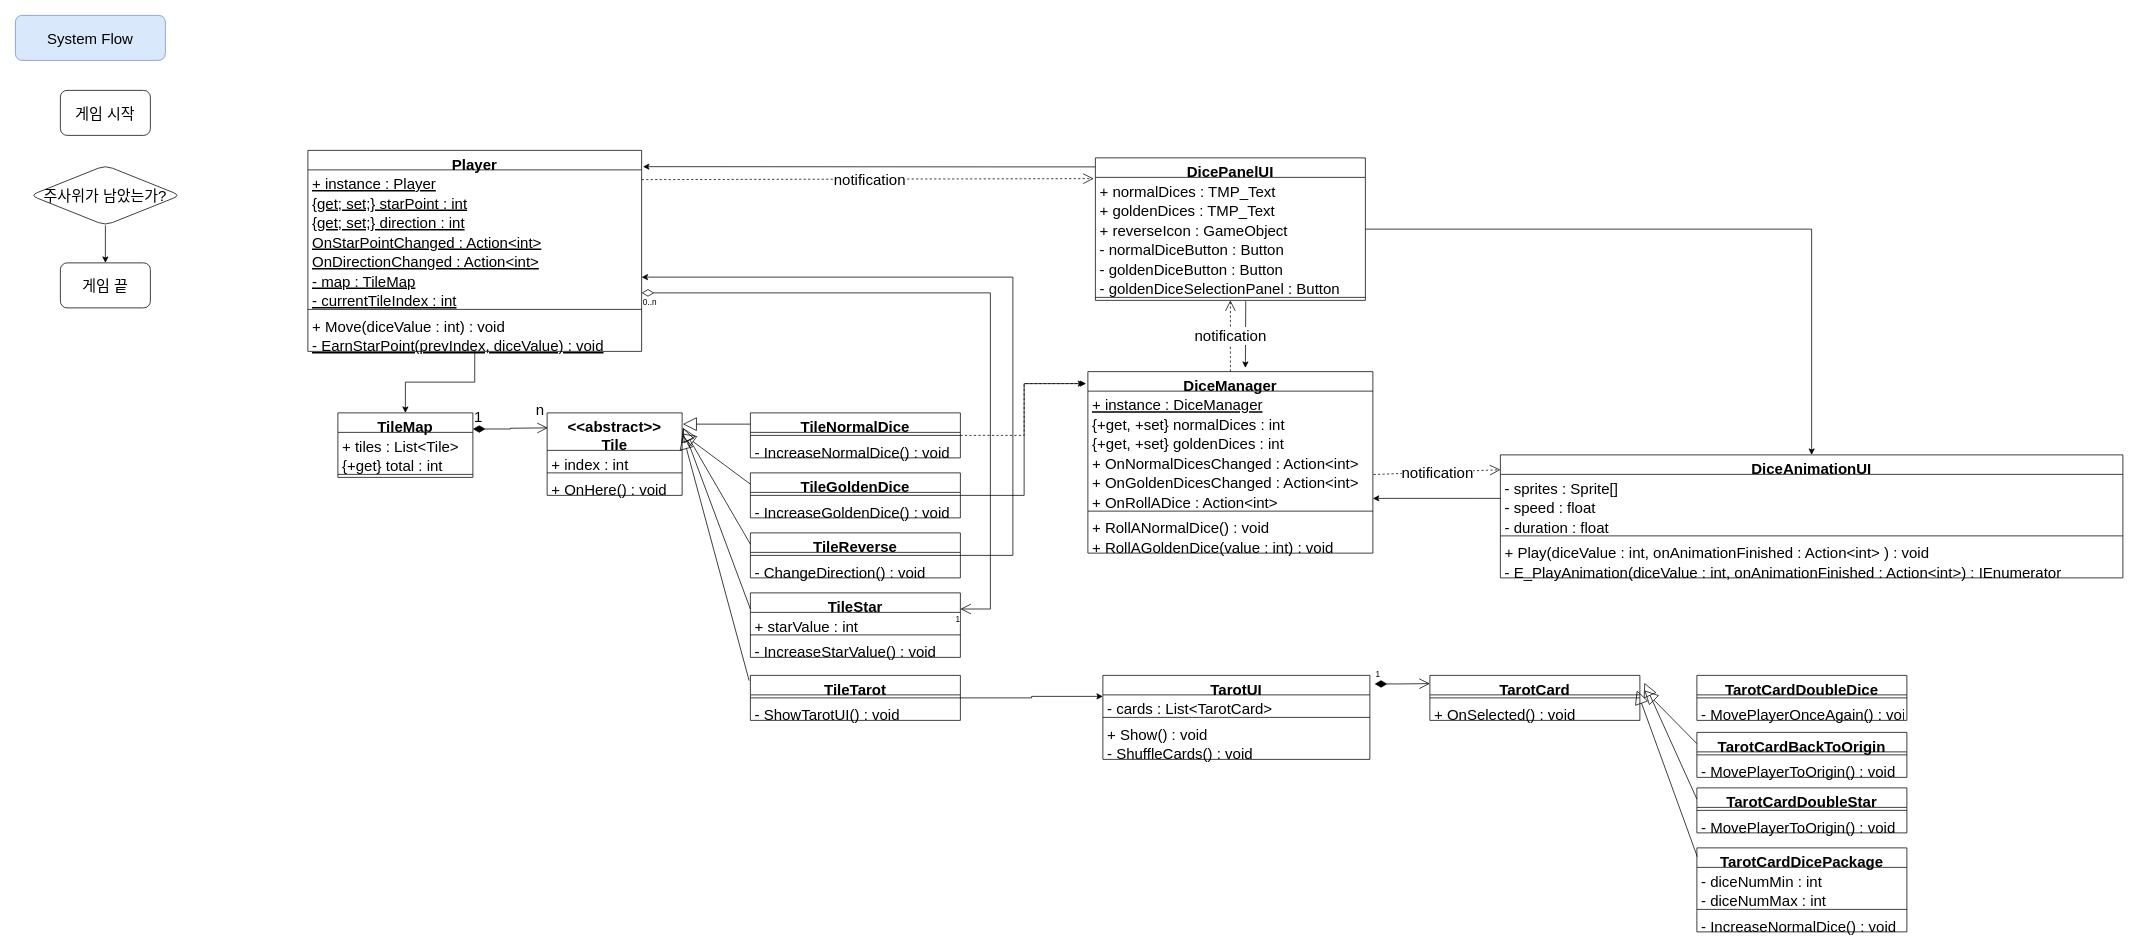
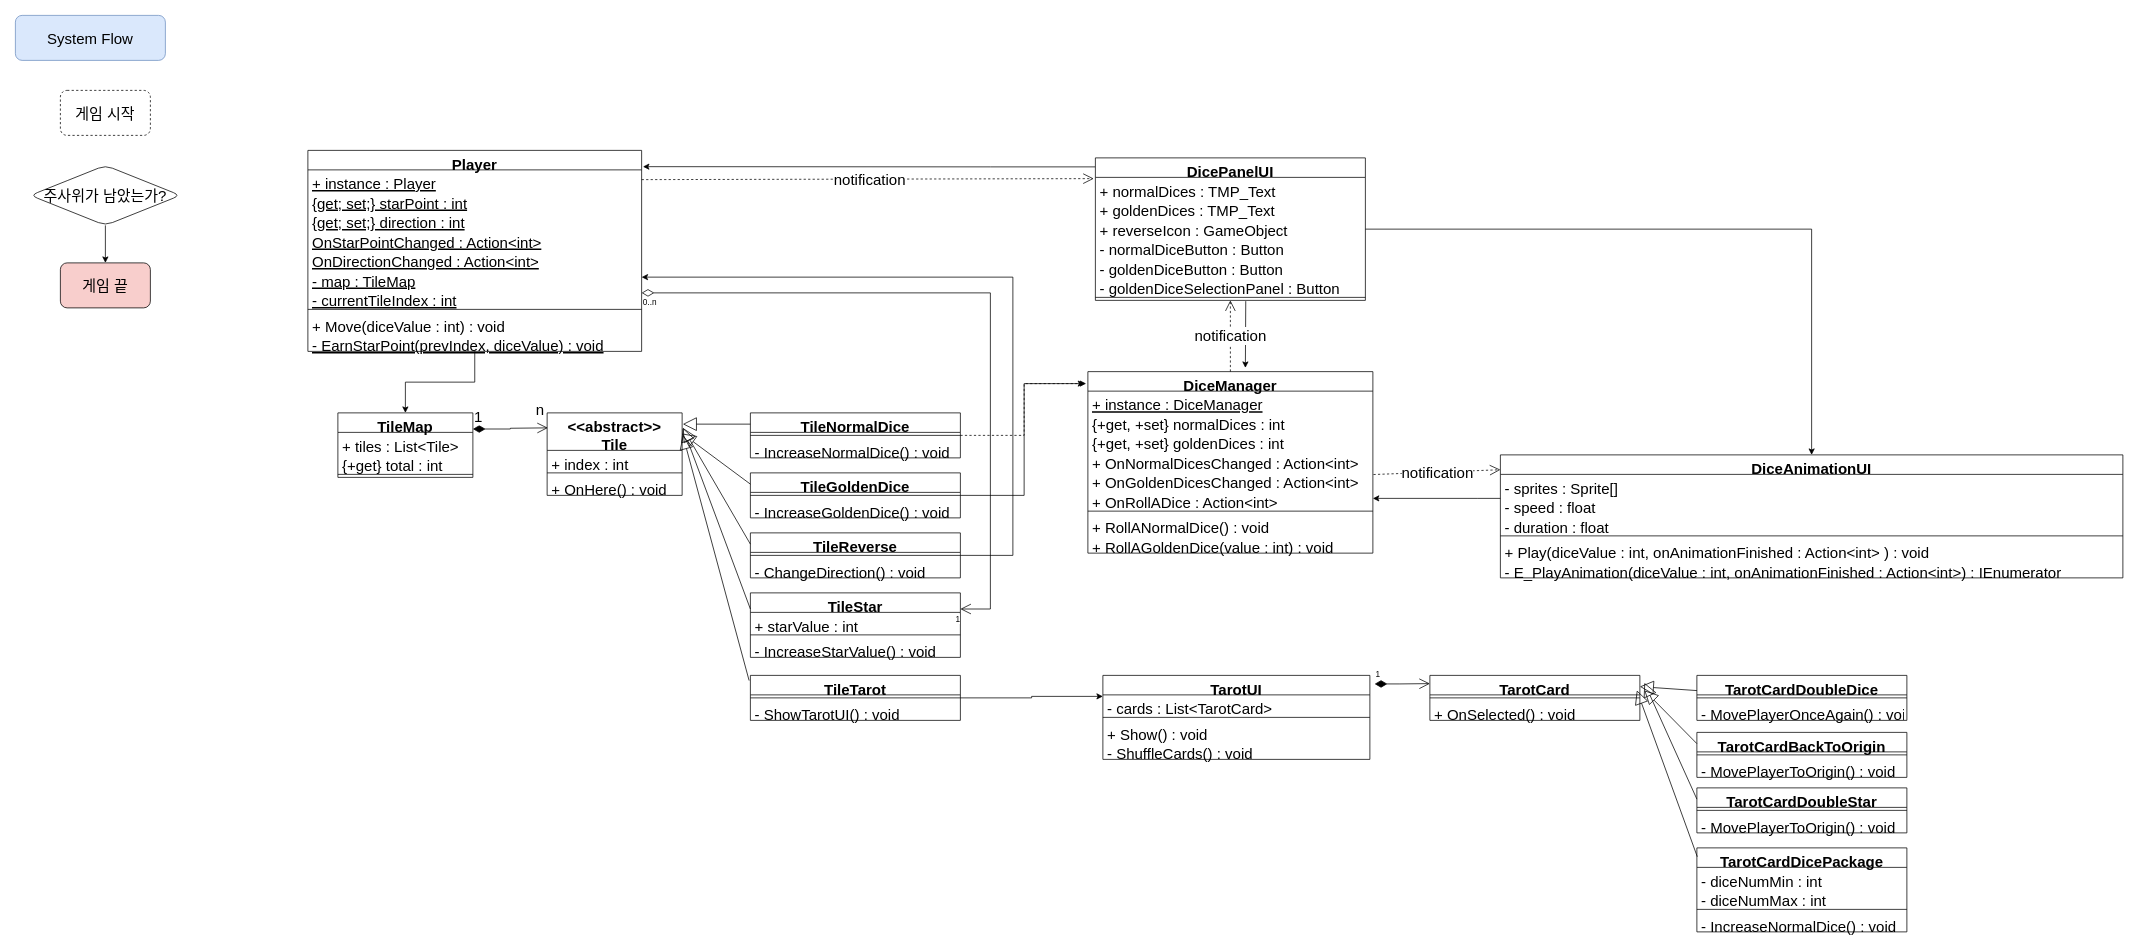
node "게임 시작": style solid -> dashed
node "게임 끝": fillcolor #ffffff -> #f8cecc
edge "TarotCardDoubleDice" -> "TarotCard": added
